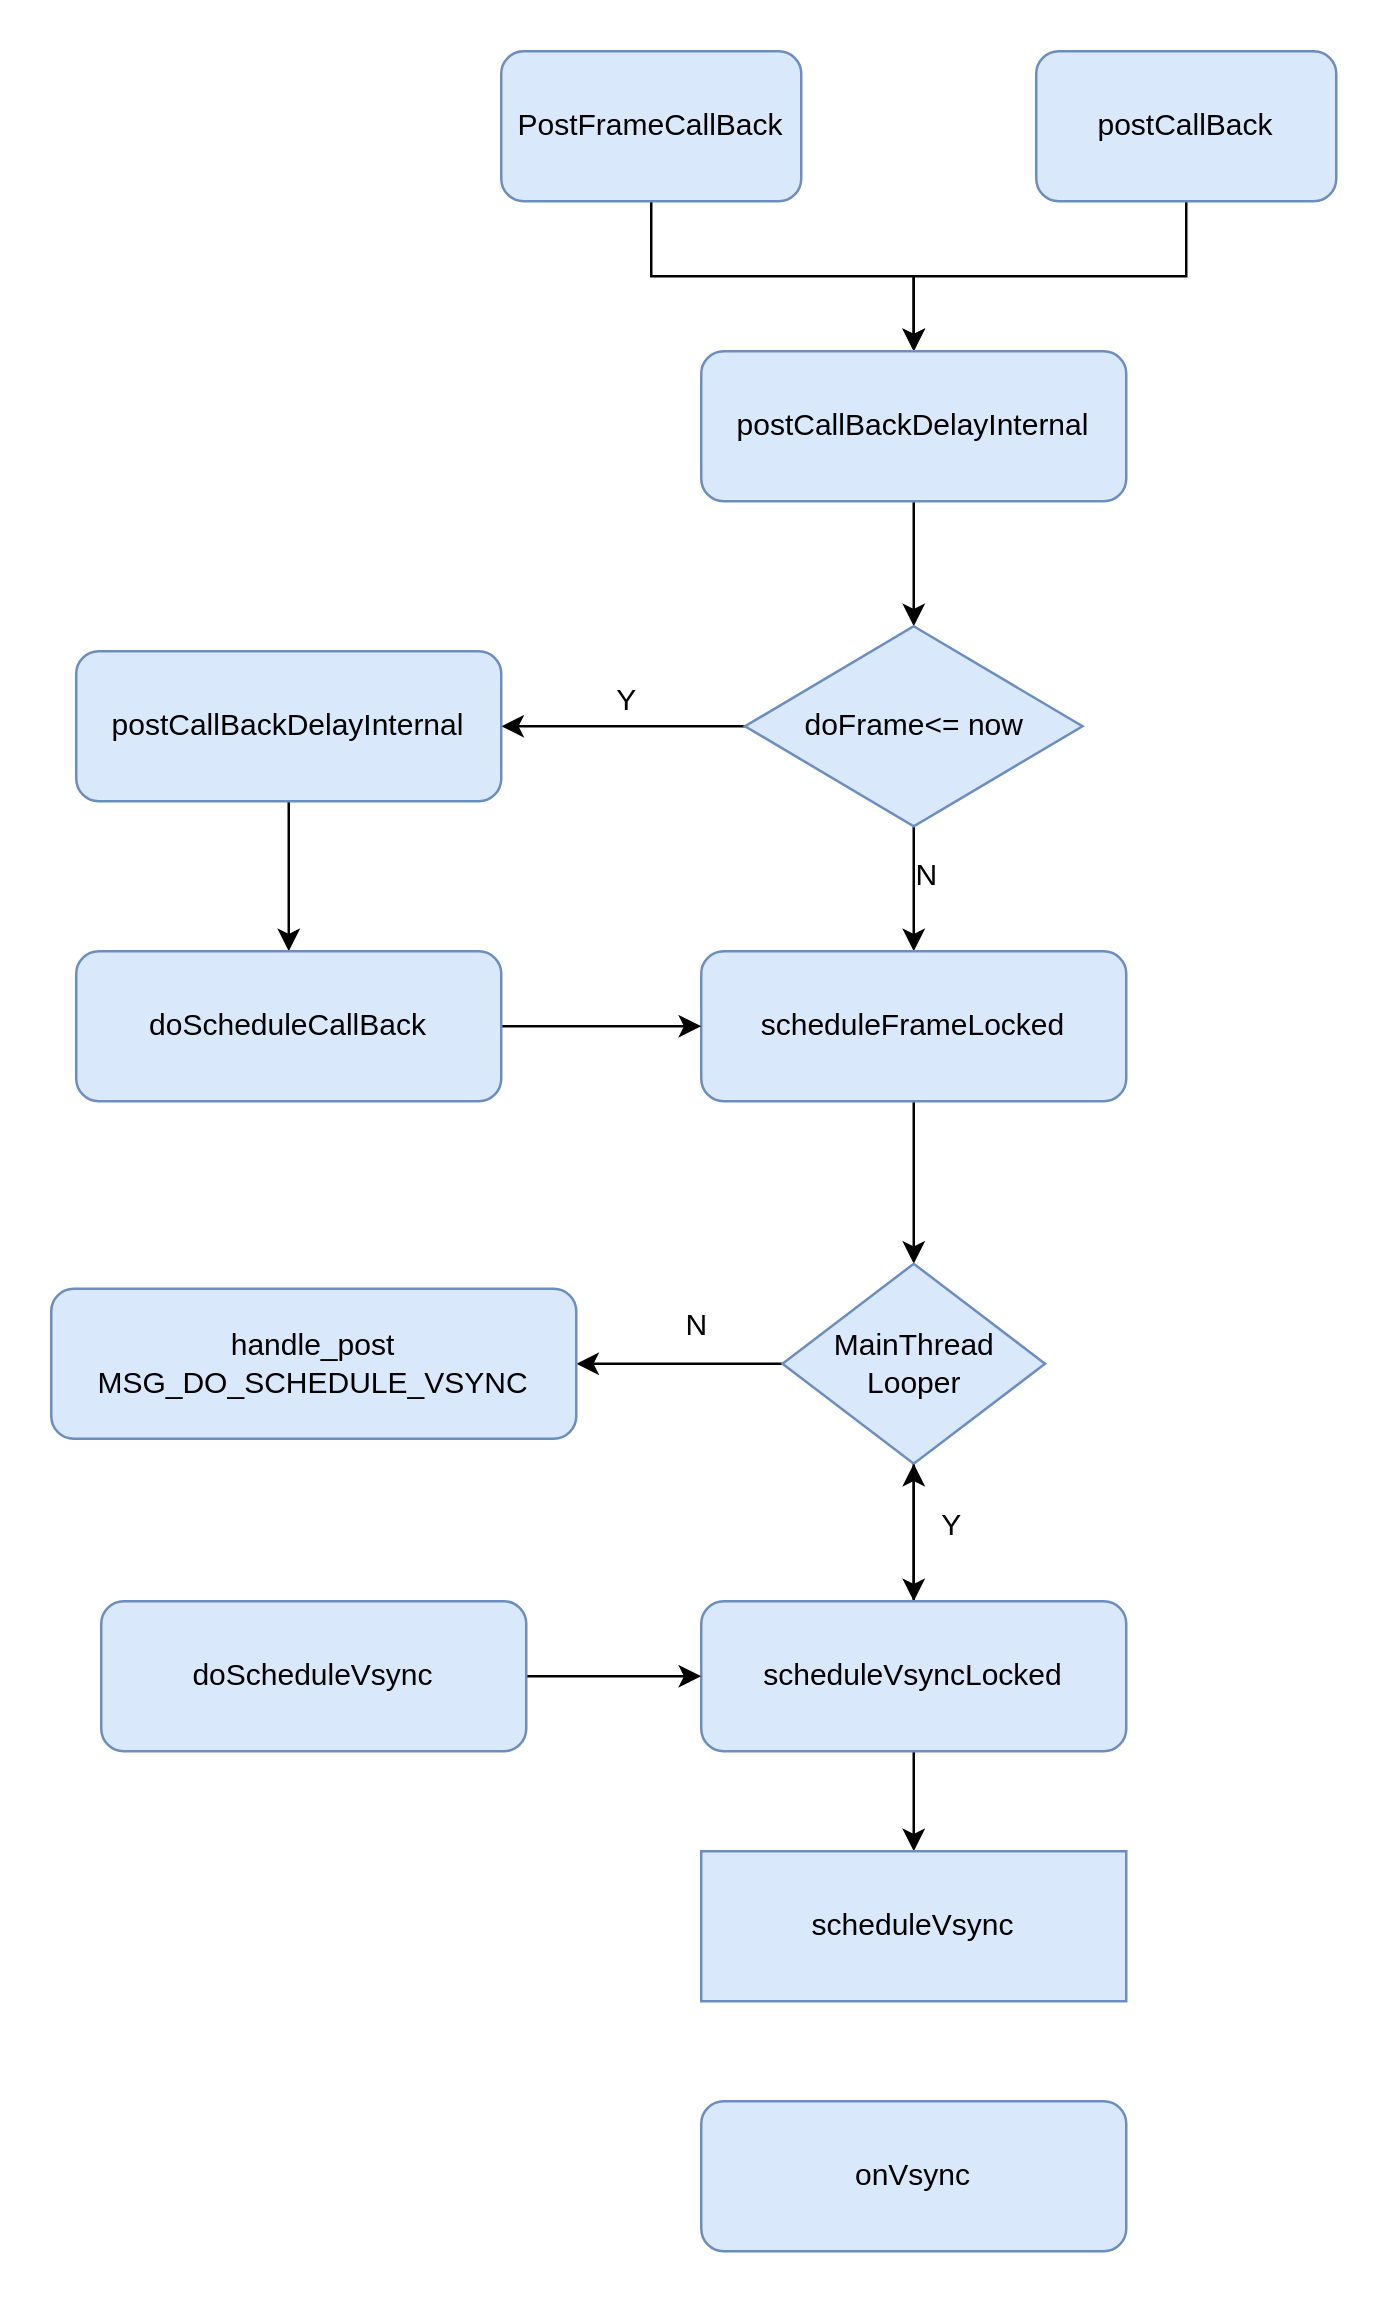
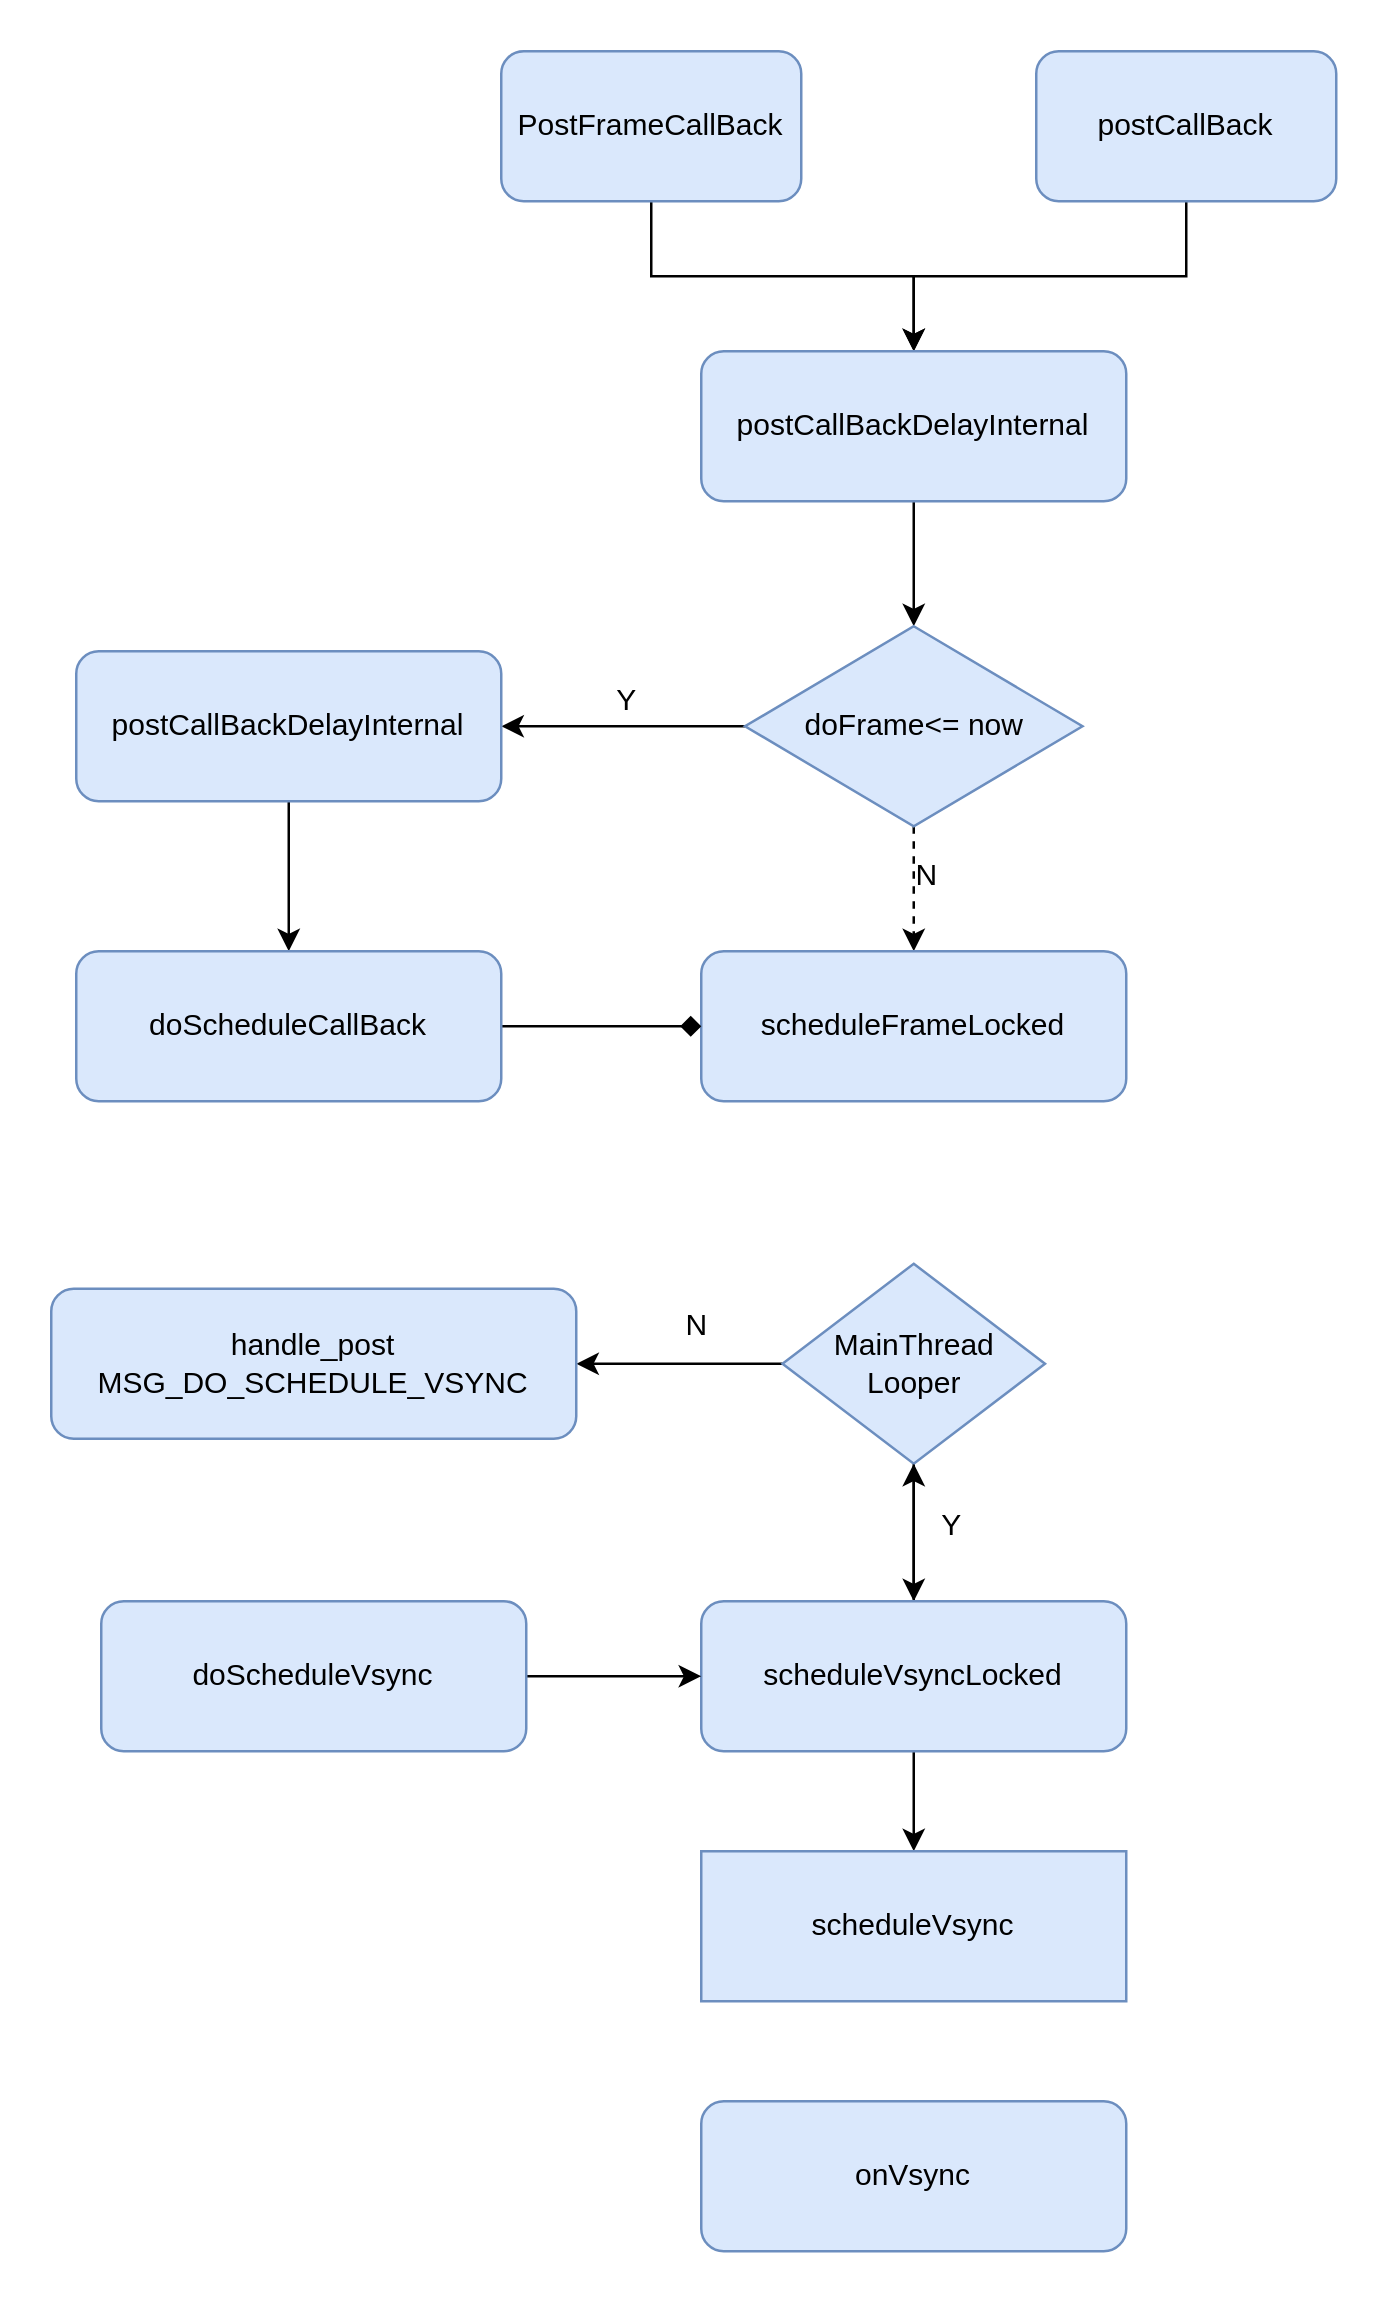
edge "doFrame<= now" -> "scheduleFrameLocked": style solid -> dashed
edge "doScheduleCallBack" -> "scheduleFrameLocked": arrowhead classic -> diamond
edge "scheduleFrameLocked" -> "MainThread Looper": removed
